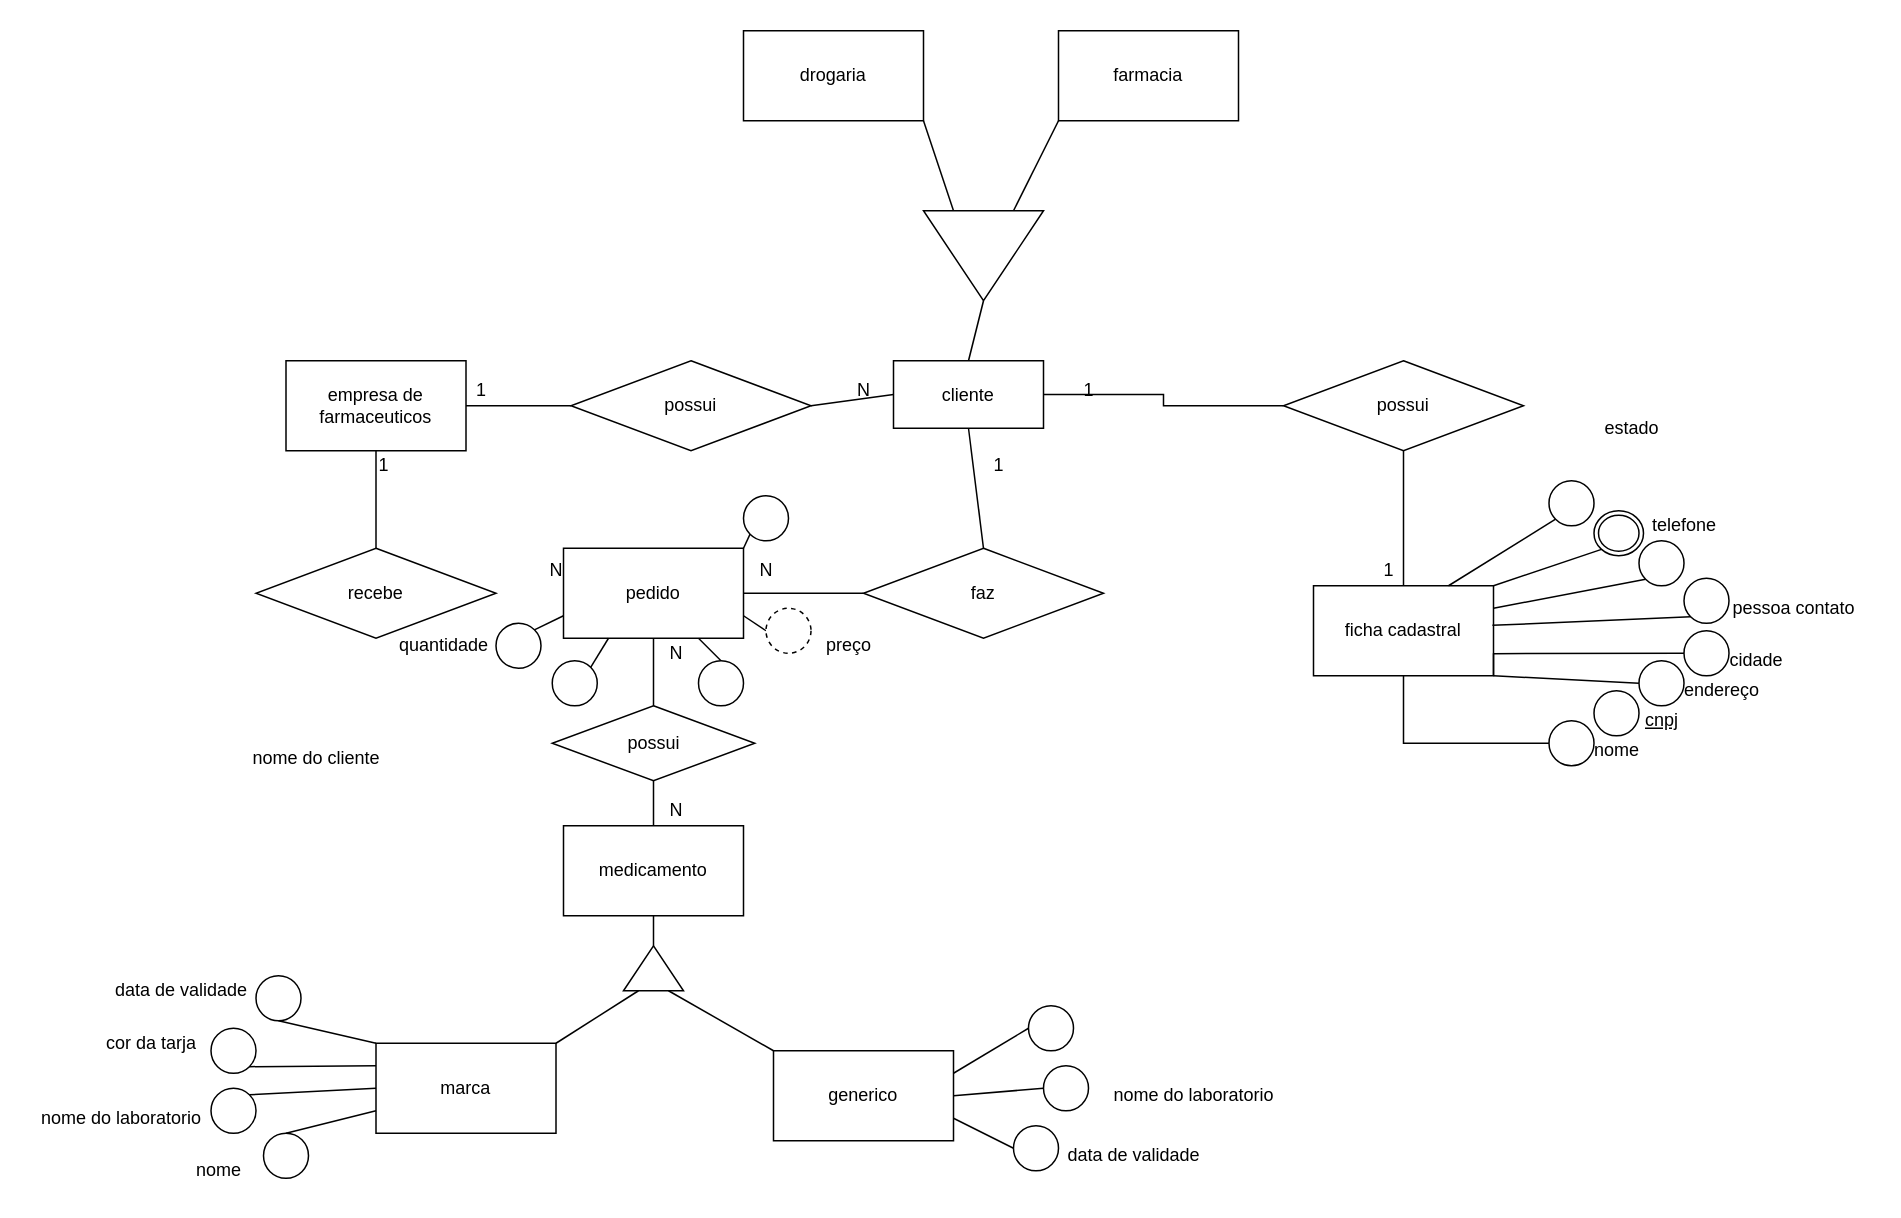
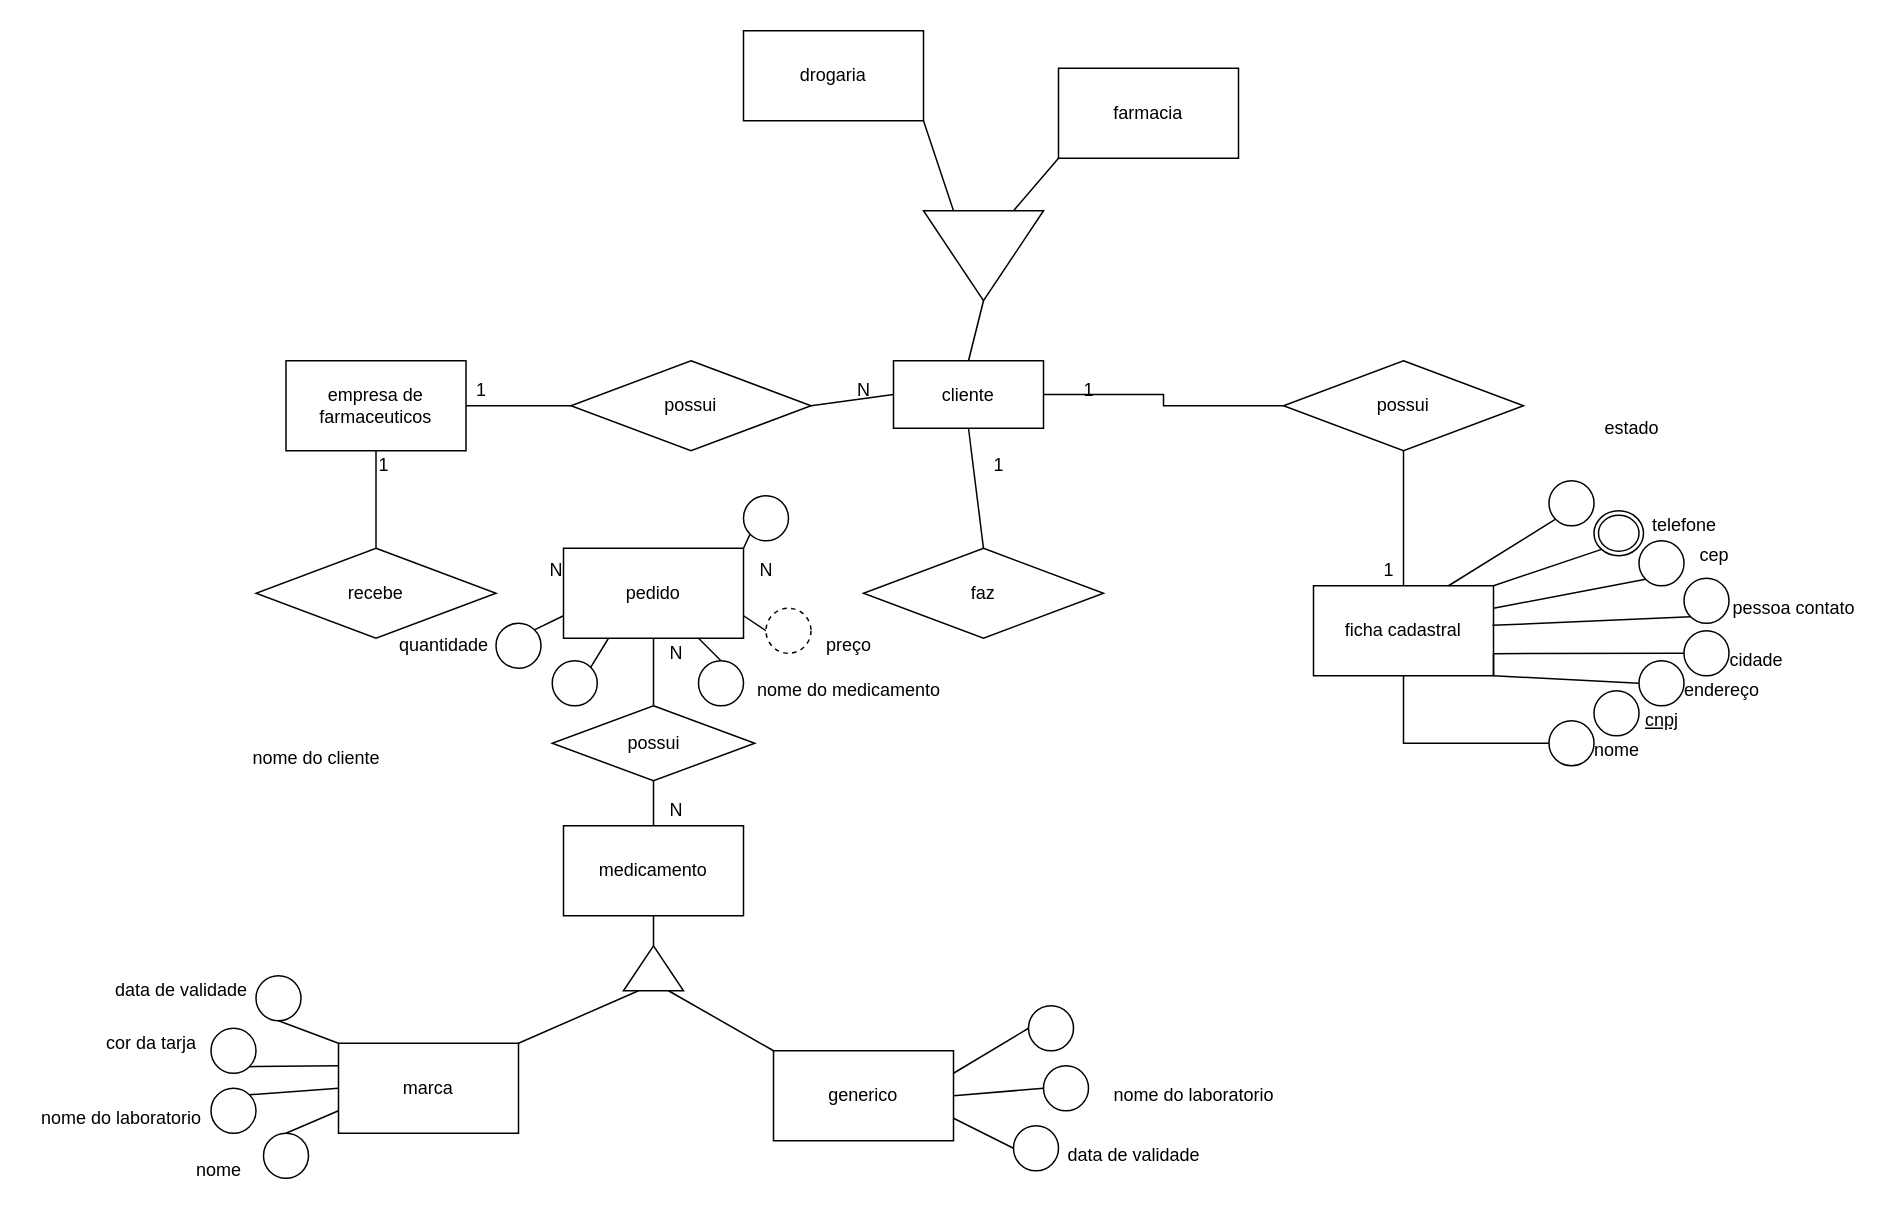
node "farmacia": moved (1148, 76) -> (1148, 113)
node "cep": added
edge "pedido" -- "faz": removed
node "nome do medicamento": added
node "marca": moved (466, 1088) -> (428, 1088)
